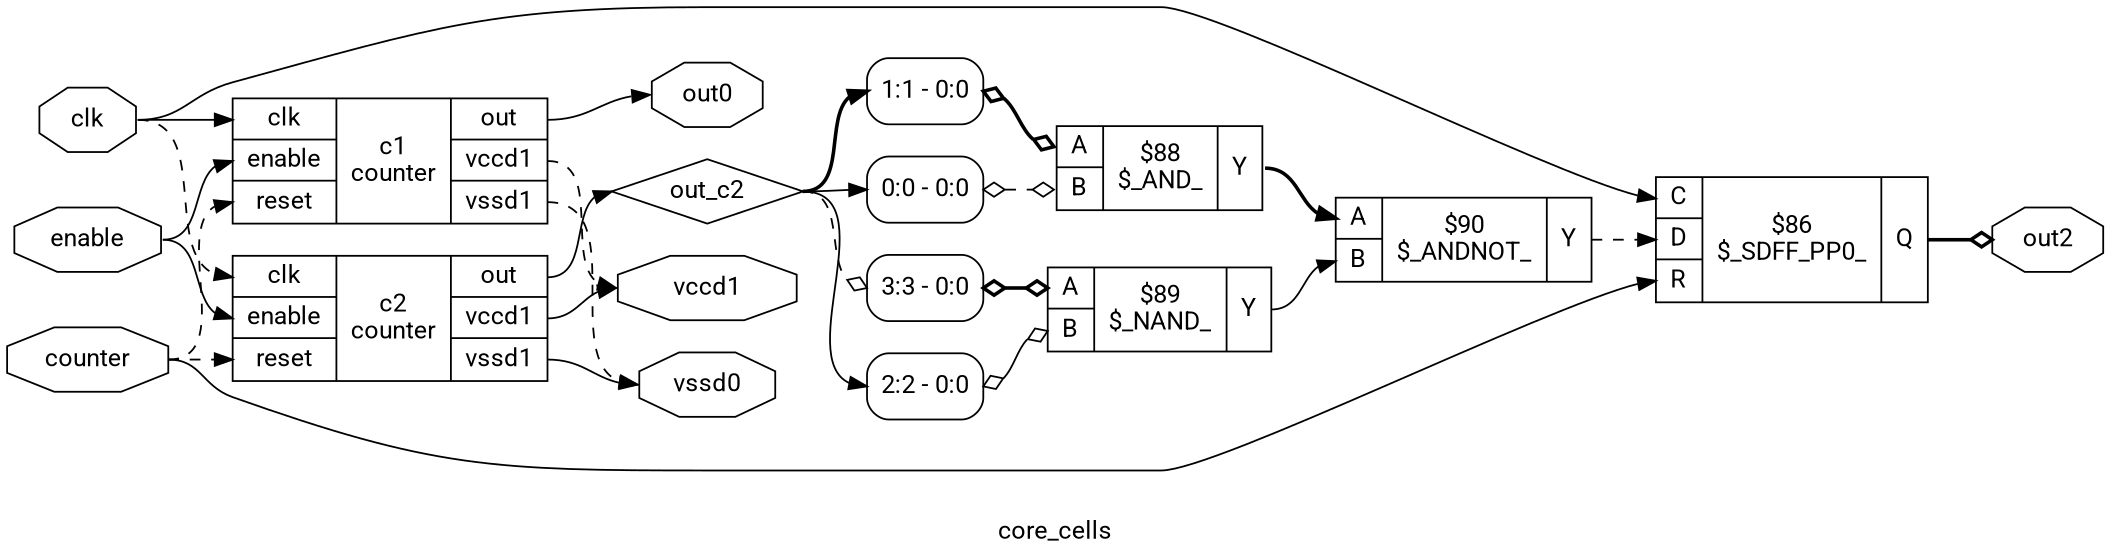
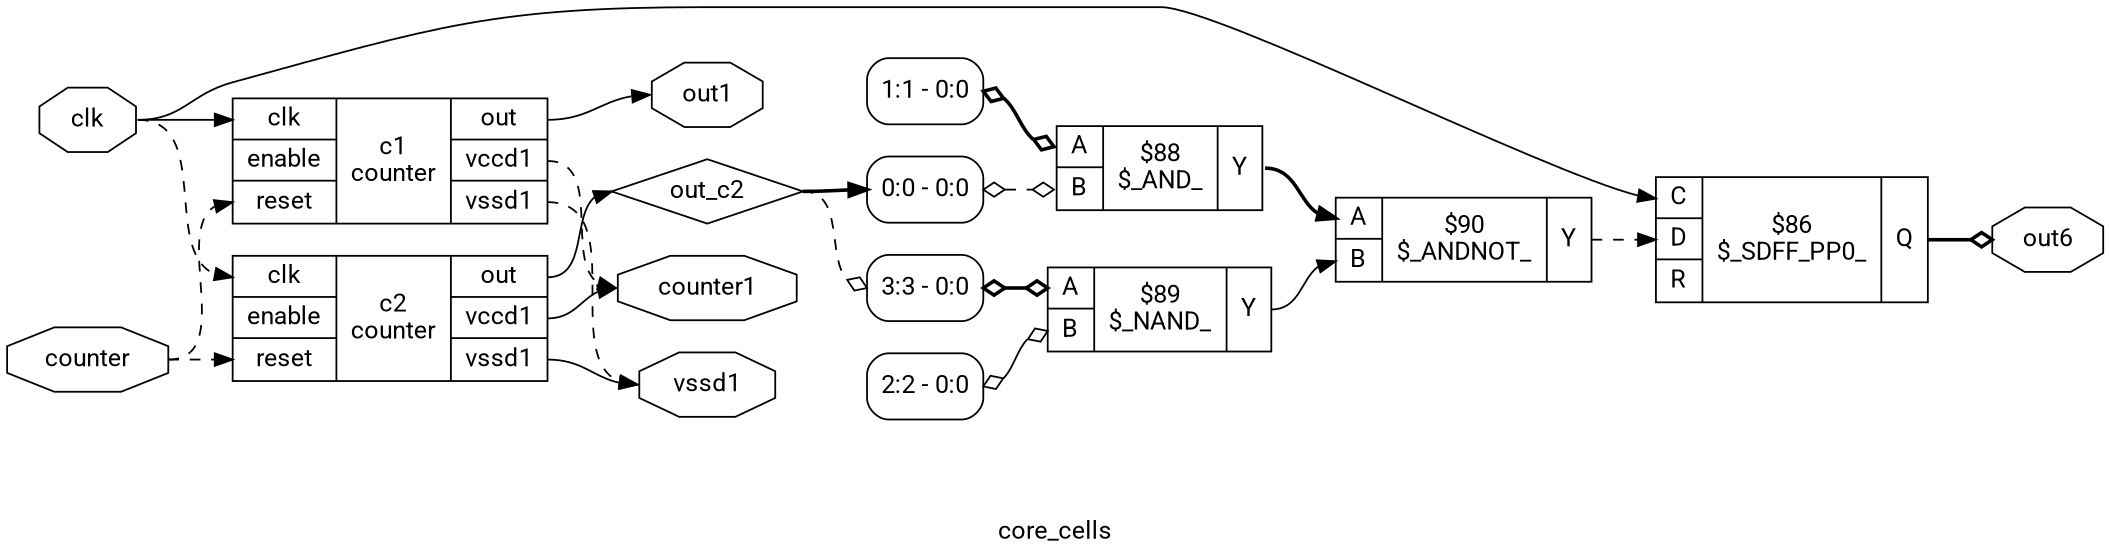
node "out0": label "out0" -> "out1"
edge "out_c2" -> "1:1 - 0:0": removed
edge "out_c2" -> "0:0 - 0:0": style solid -> bold
node "enable": removed
node "out2": label "out2" -> "out6"
edge "out_c2" -> "2:2 - 0:0": removed
node "vccd1": label "vccd1" -> "counter1"
node "vssd0": label "vssd0" -> "vssd1"
edge "counter" -> "C": removed
